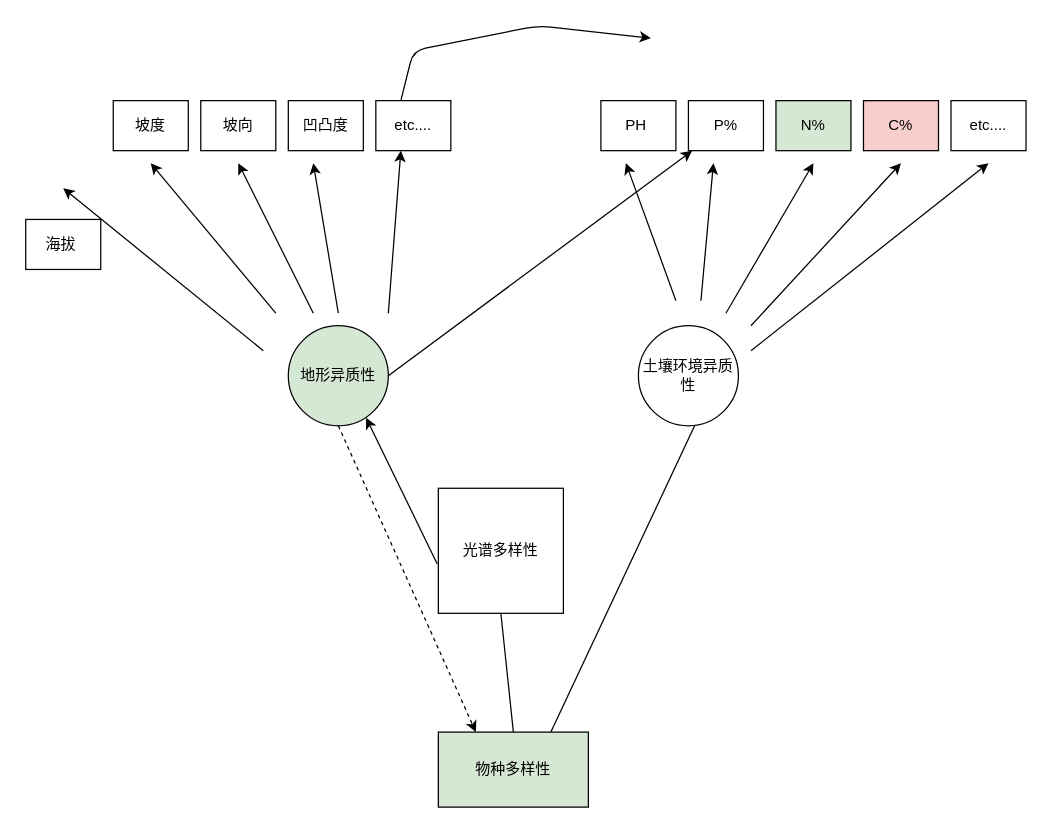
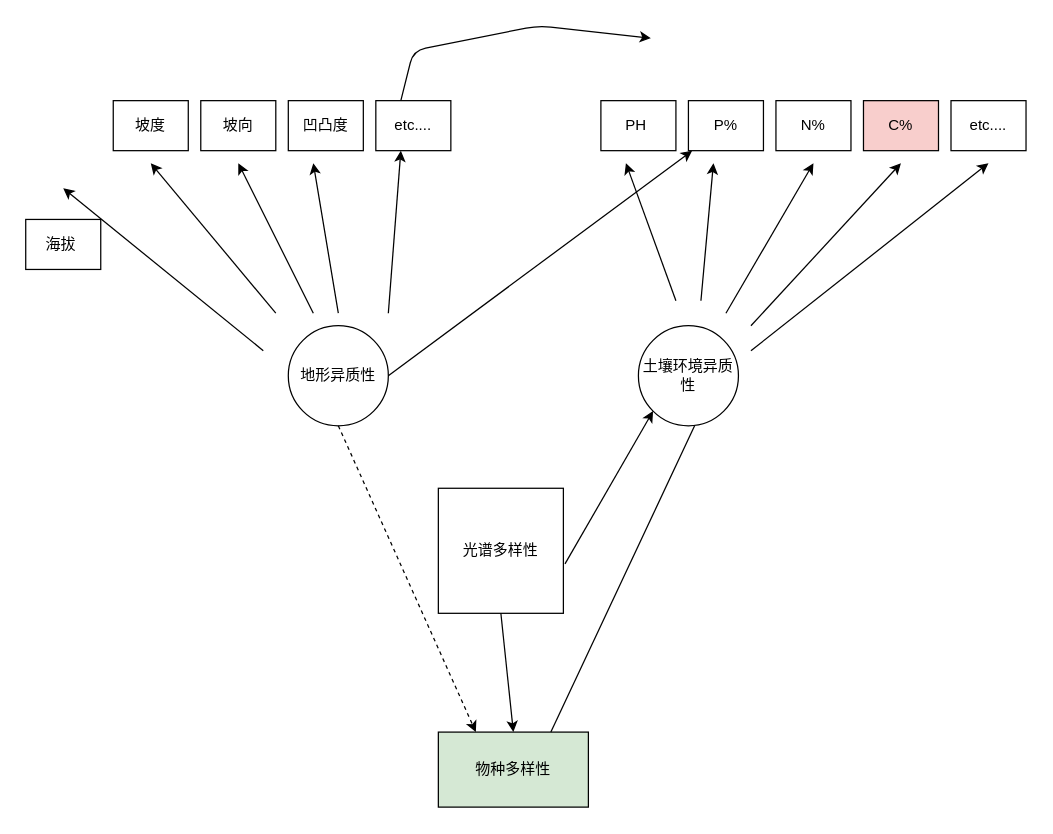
node "N%": fillcolor #d5e8d4 -> #ffffff
node "地形异质性": fillcolor #d5e8d4 -> #ffffff
edge "光谱多样性" -> "土壤环境异质性": added
edge "光谱多样性" -> "地形异质性": removed
edge "光谱多样性" -- "物种多样性": arrowhead none -> classic
